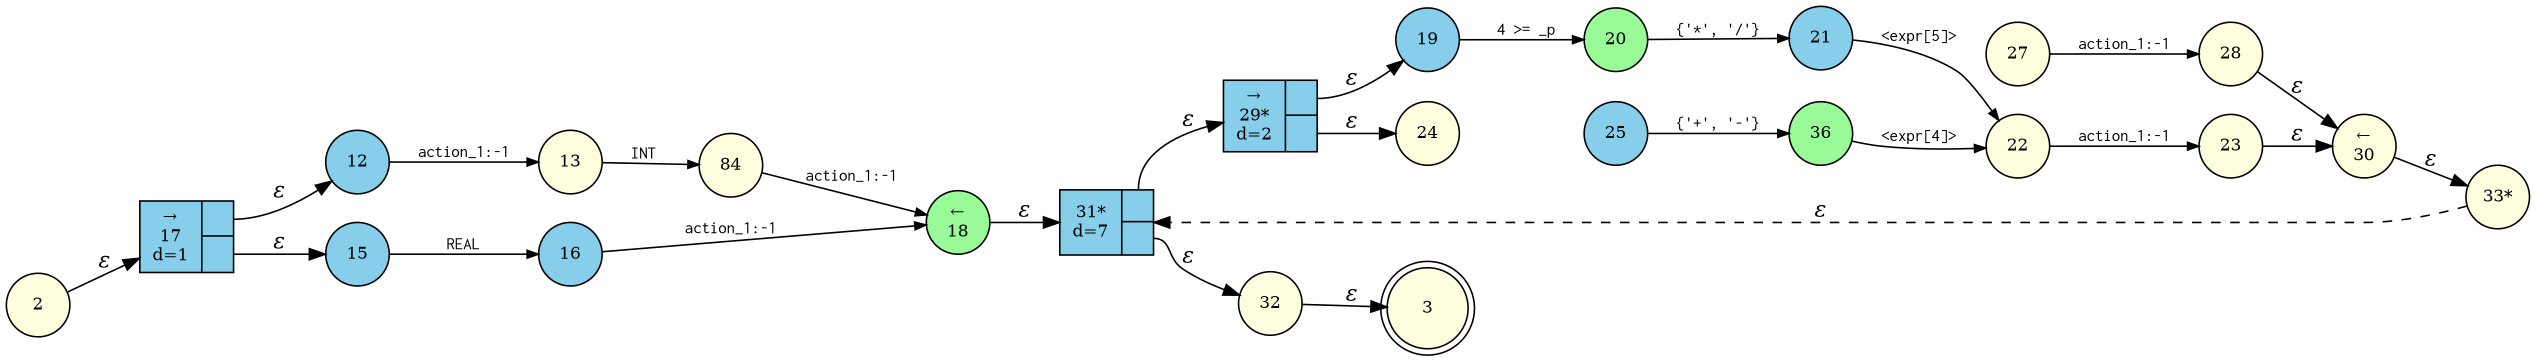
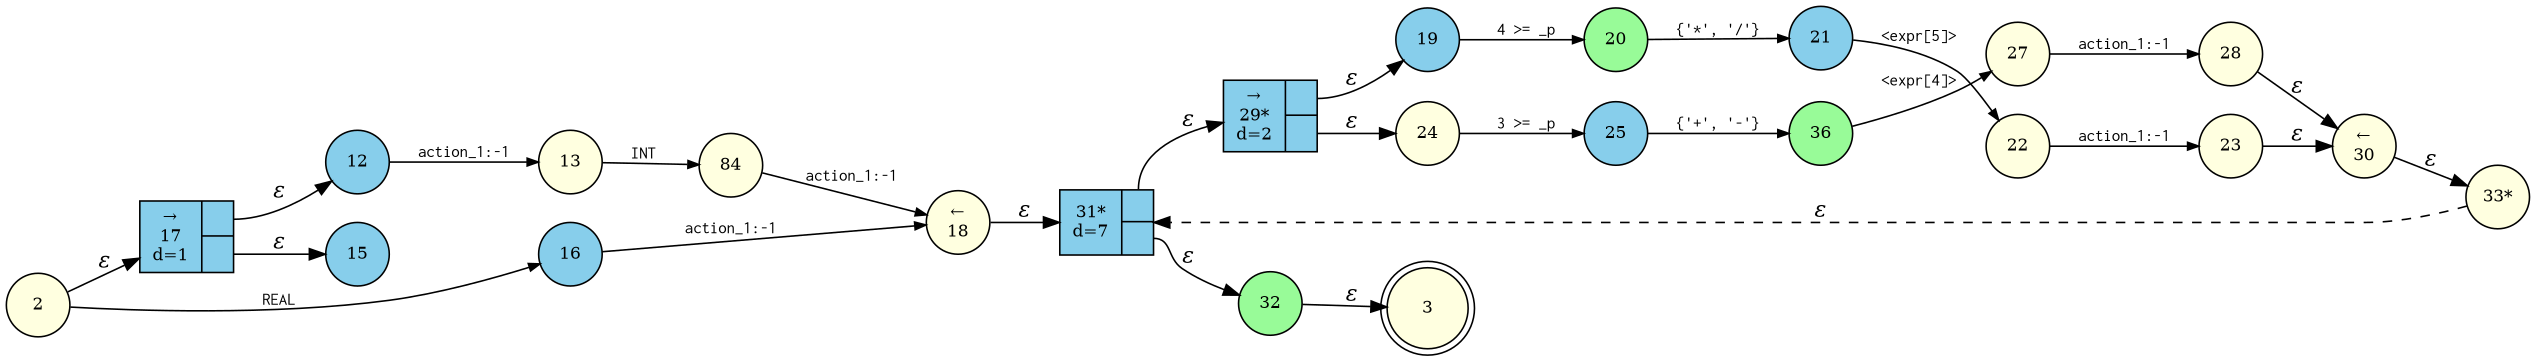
edge "24" -> "25": added, label "3 >= _p"
edge "36" -> "22": now "36" -> "27"
node "← 18": fillcolor palegreen -> lightyellow
edge "15" -> "16": now "2" -> "16"
node "32": fillcolor lightyellow -> palegreen
